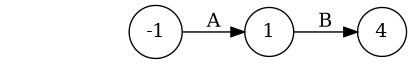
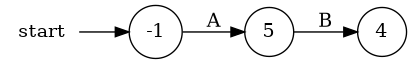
node "start": added
node "1": label "1" -> "5"
